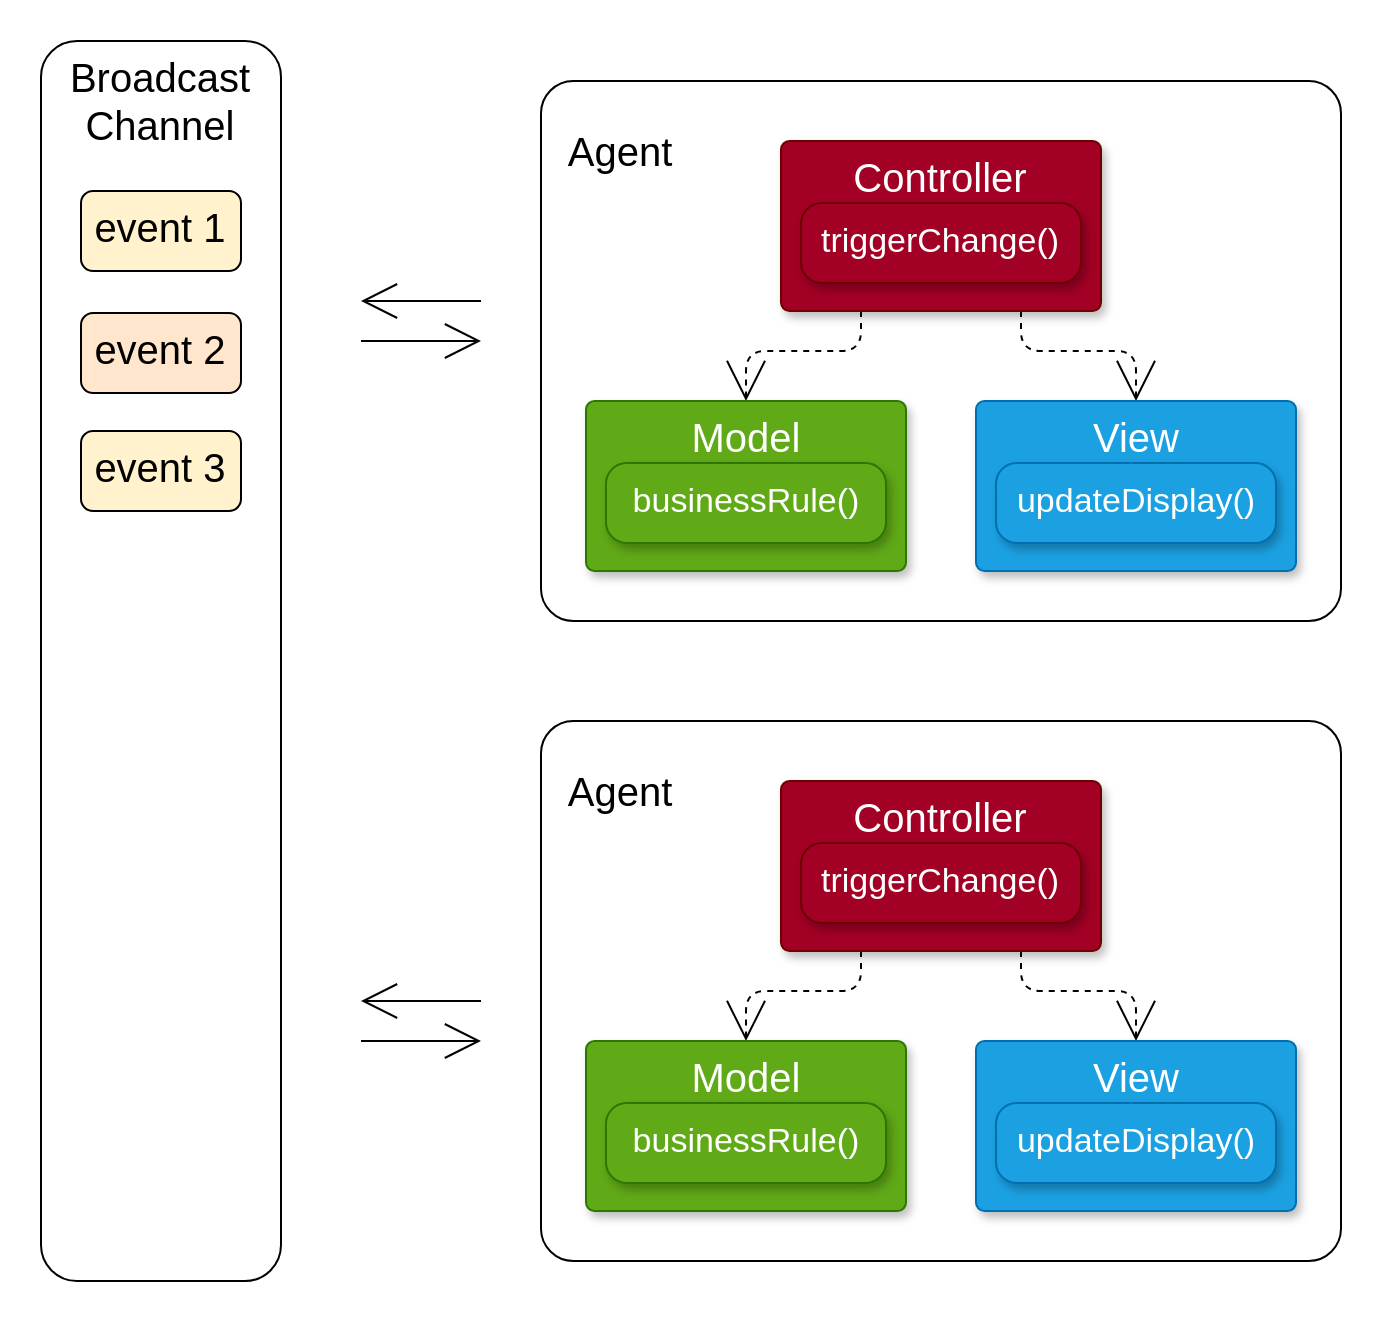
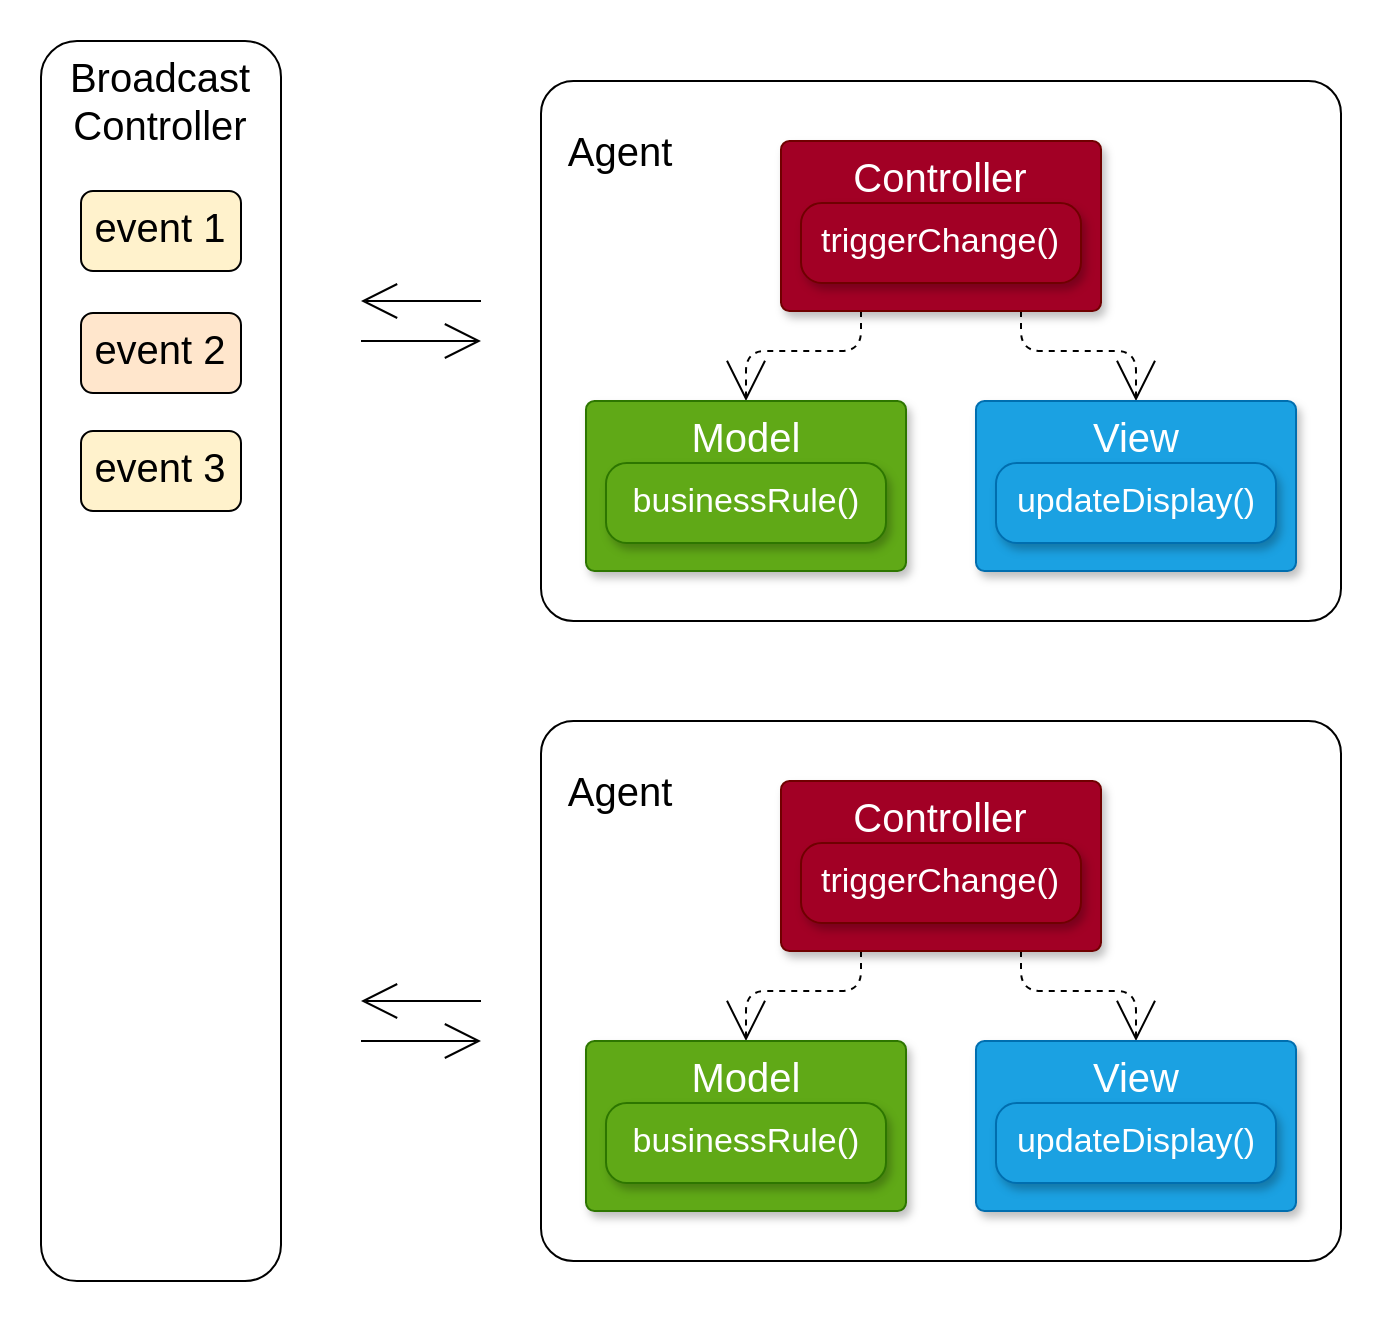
node "BroadcastChannel": label "BroadcastChannel" -> "BroadcastController"
